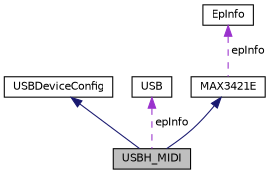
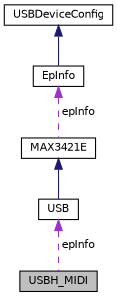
edge "USBH_MIDI" -> "USBDeviceConfig": now "EpInfo" -> "USBDeviceConfig"
edge "USBH_MIDI" -> "MAX3421E": now "USB" -> "MAX3421E"
